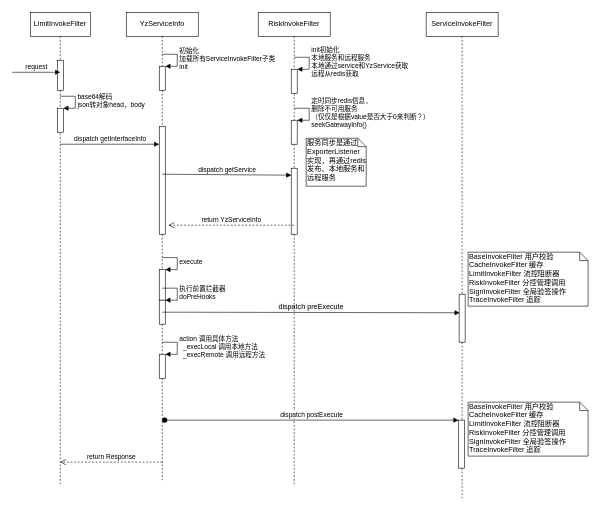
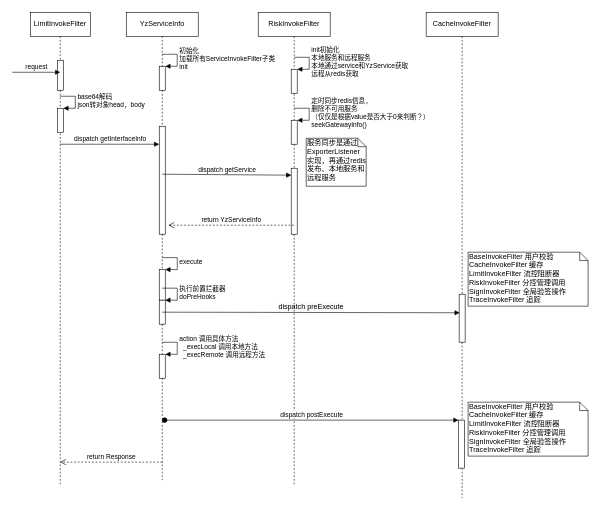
node "ServiceInvokeFilter": label "ServiceInvokeFilter" -> "CacheInvokeFilter"
